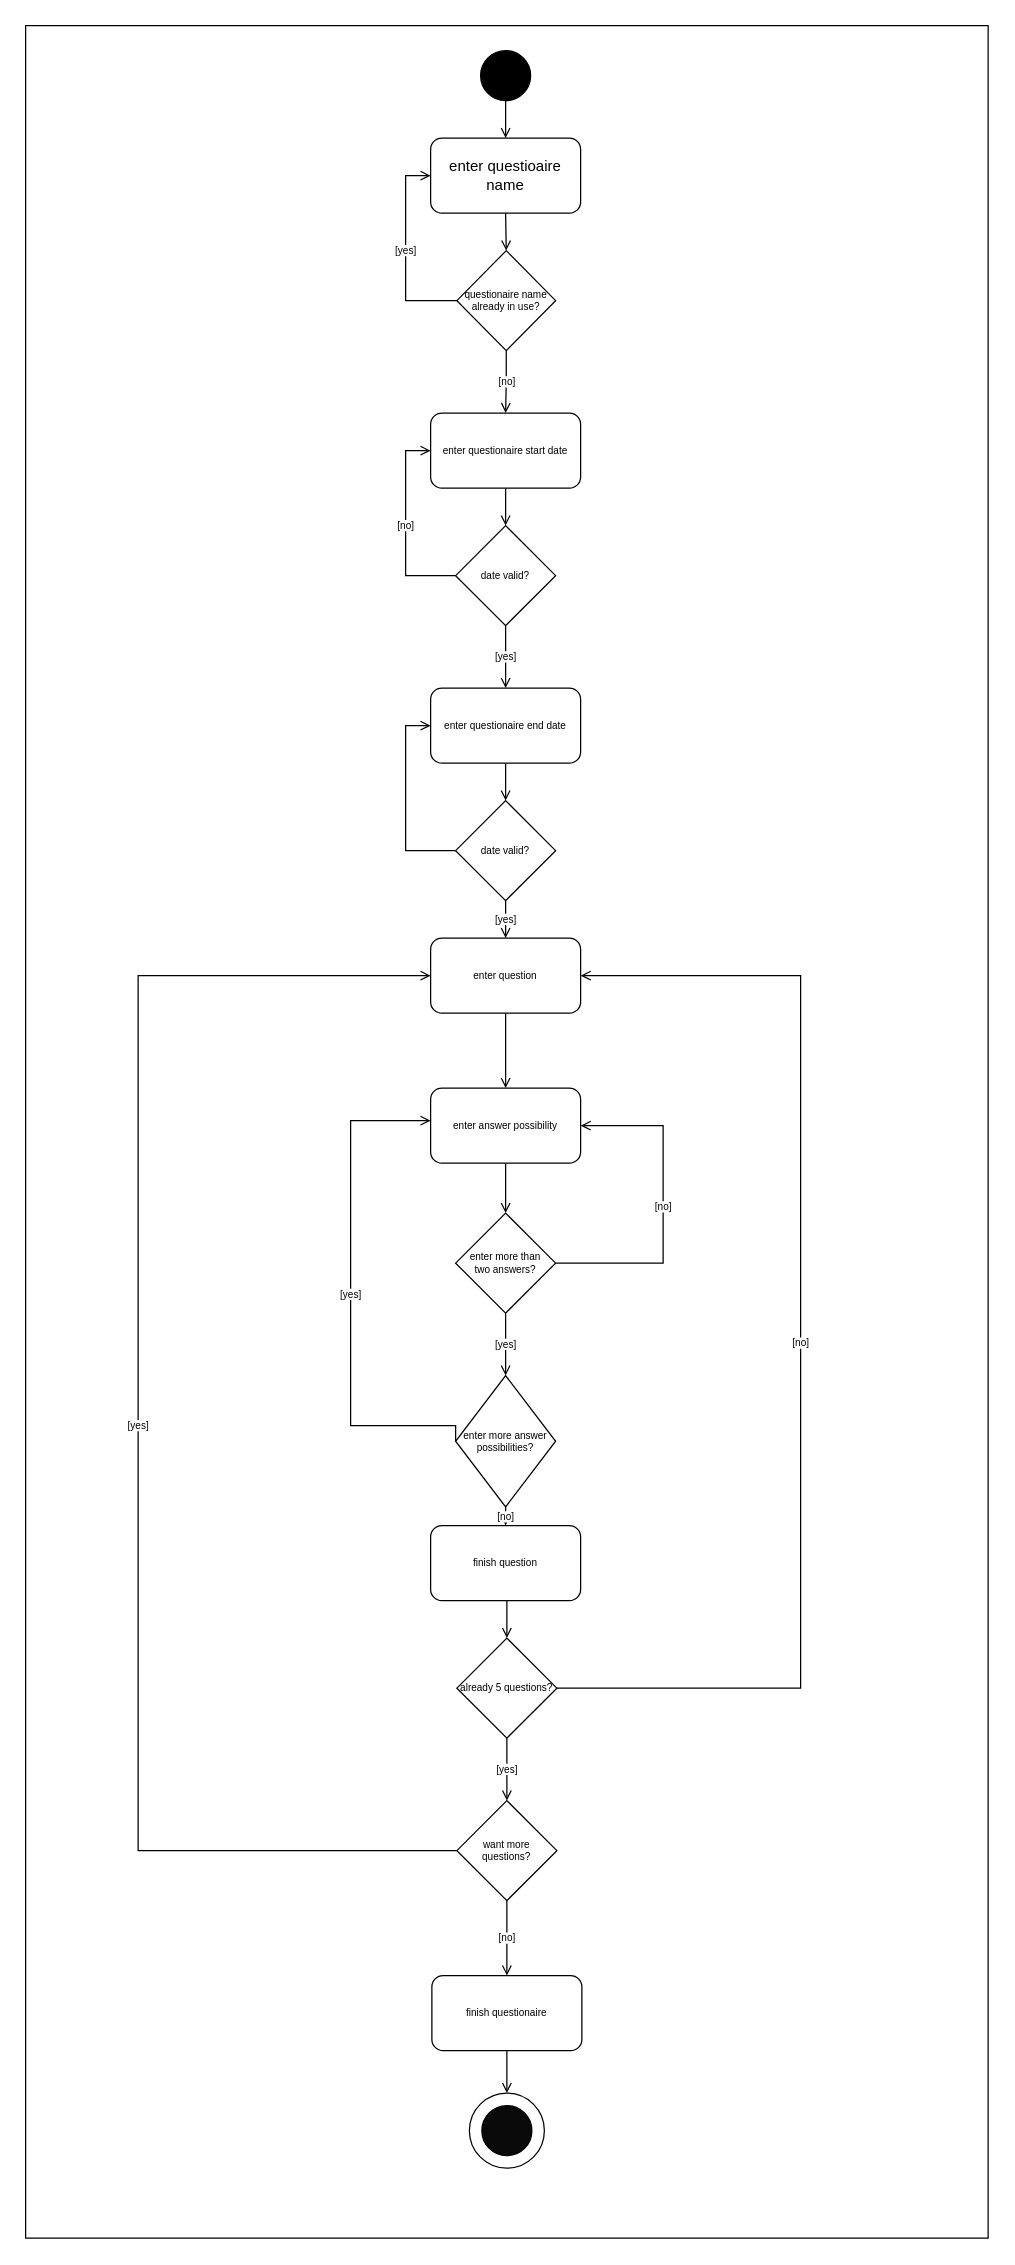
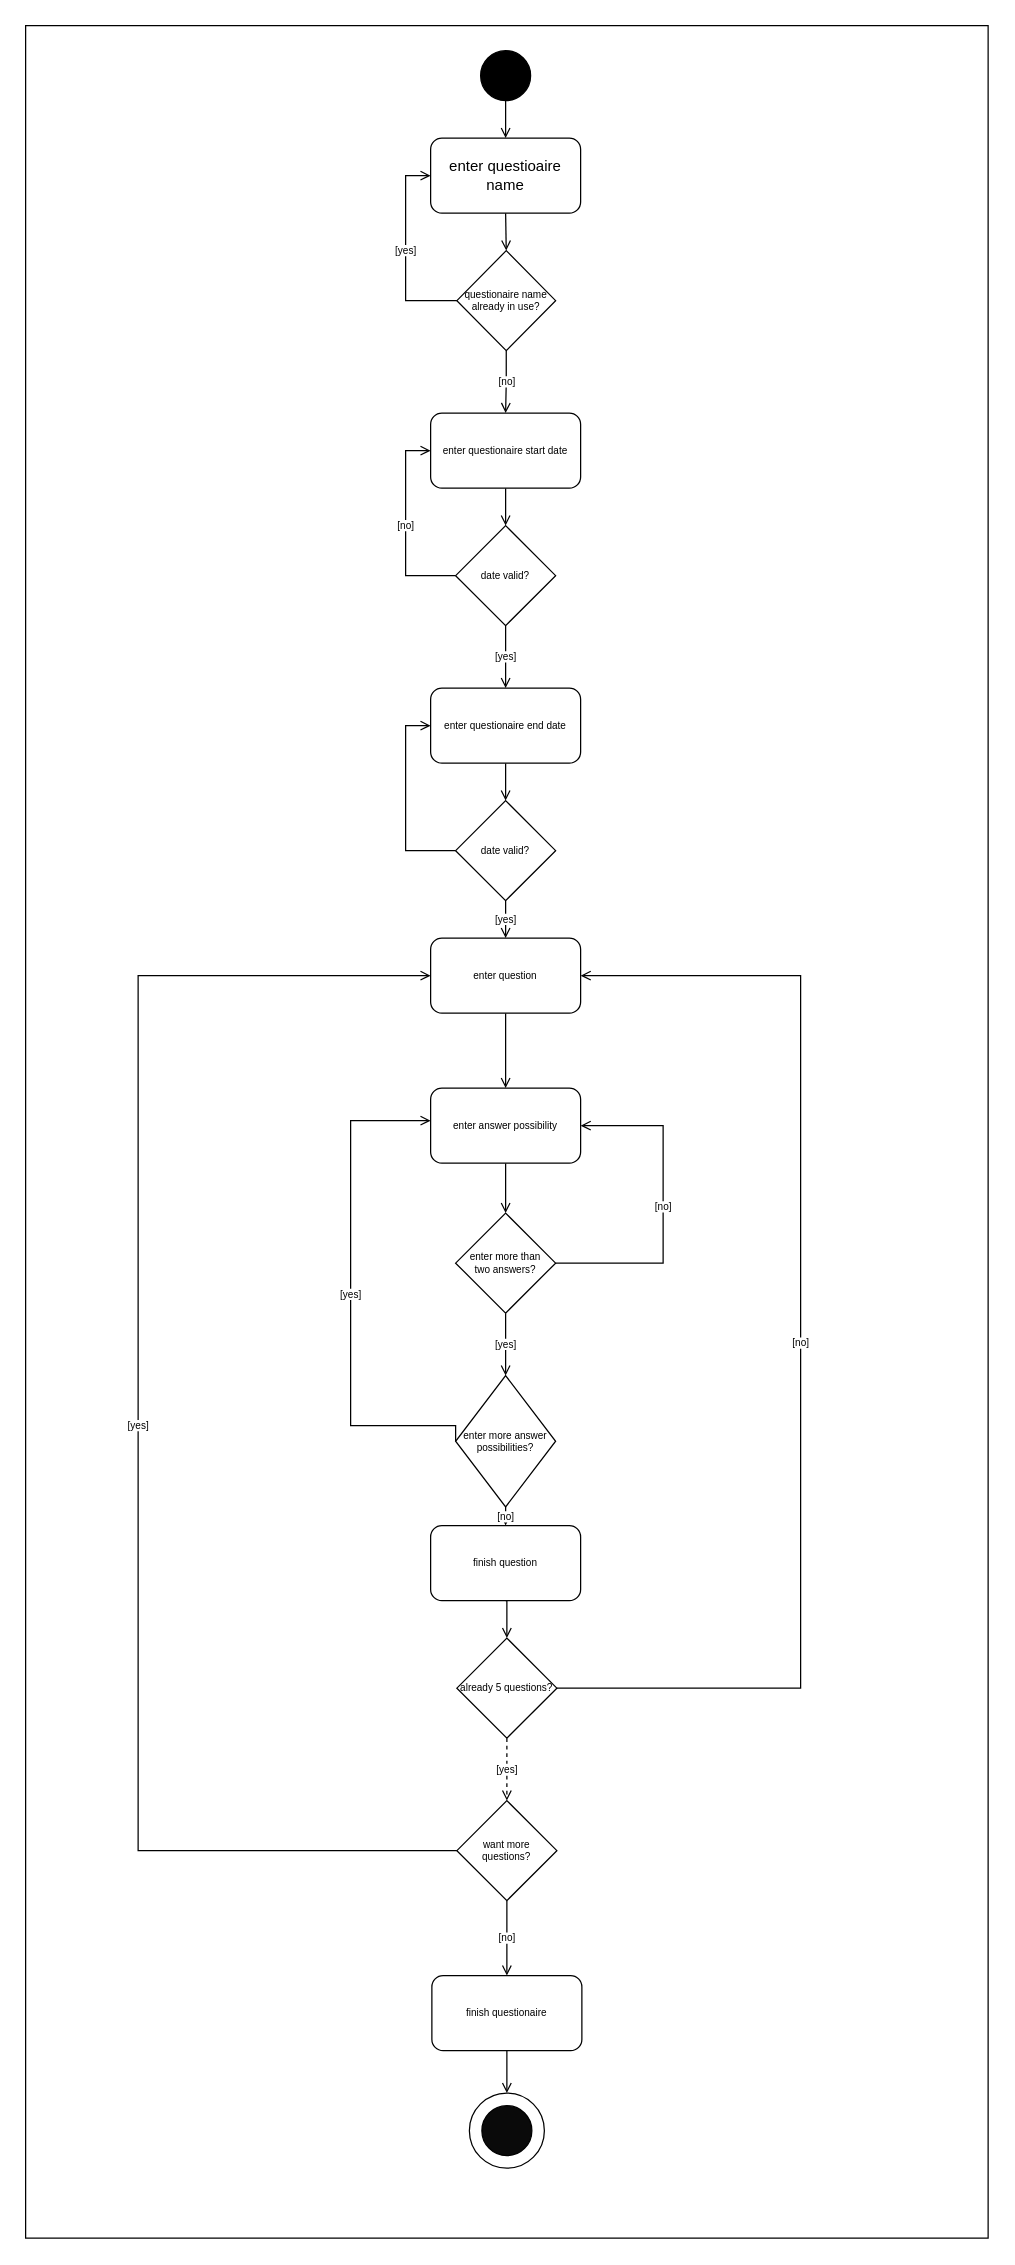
edge "already 5 questions?" -> "want more questions?": style solid -> dashed
